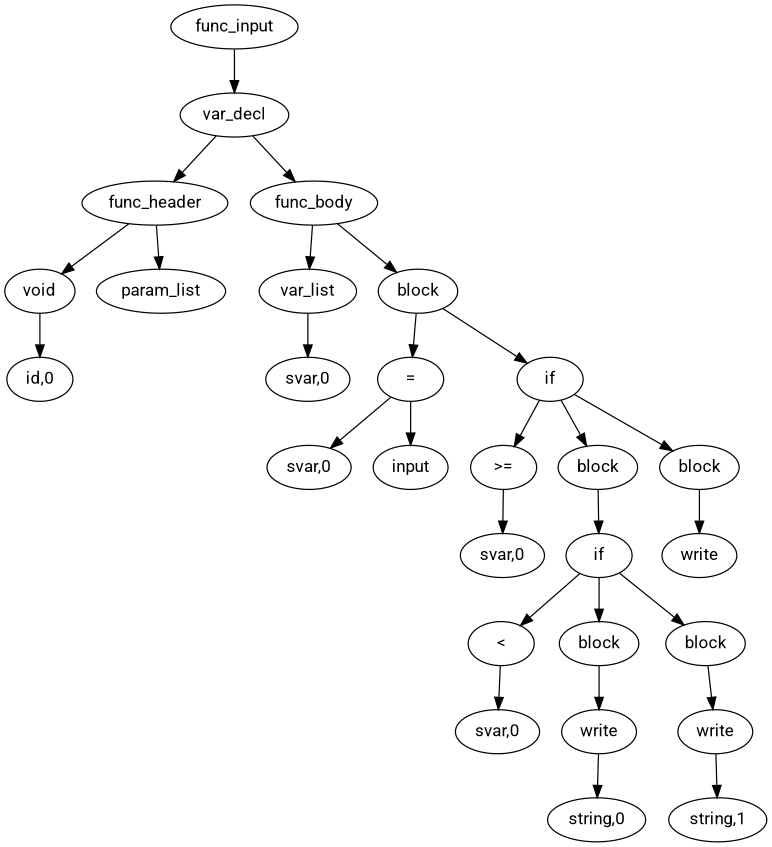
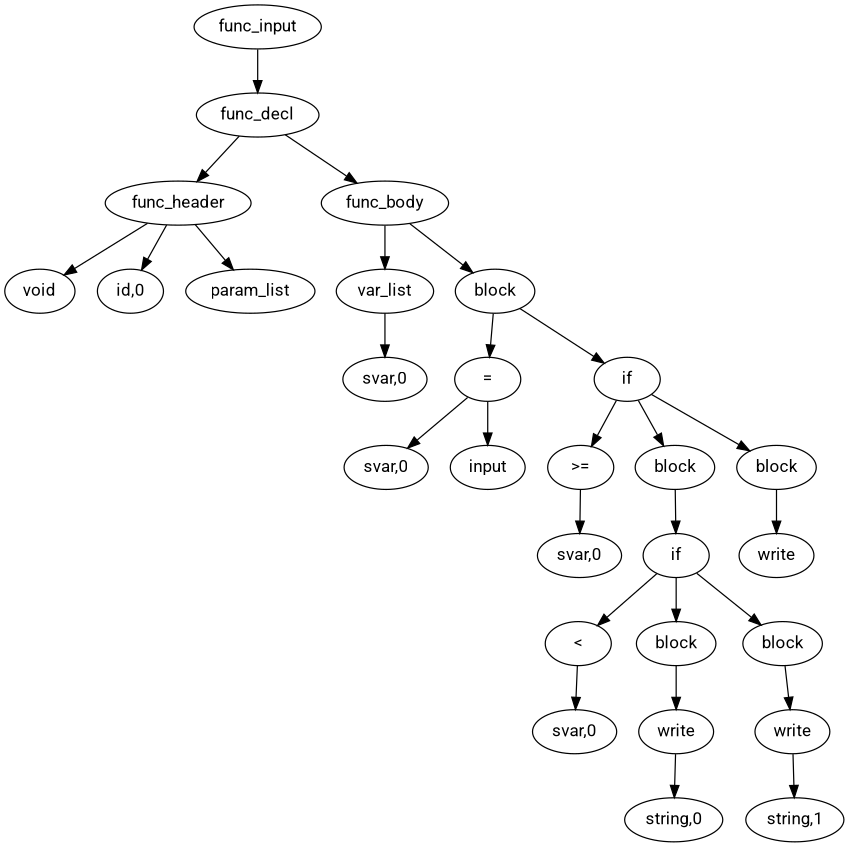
node "var_decl": label "var_decl" -> "func_decl"
edge "void" -> "id,0": now "func_header" -> "id,0"
